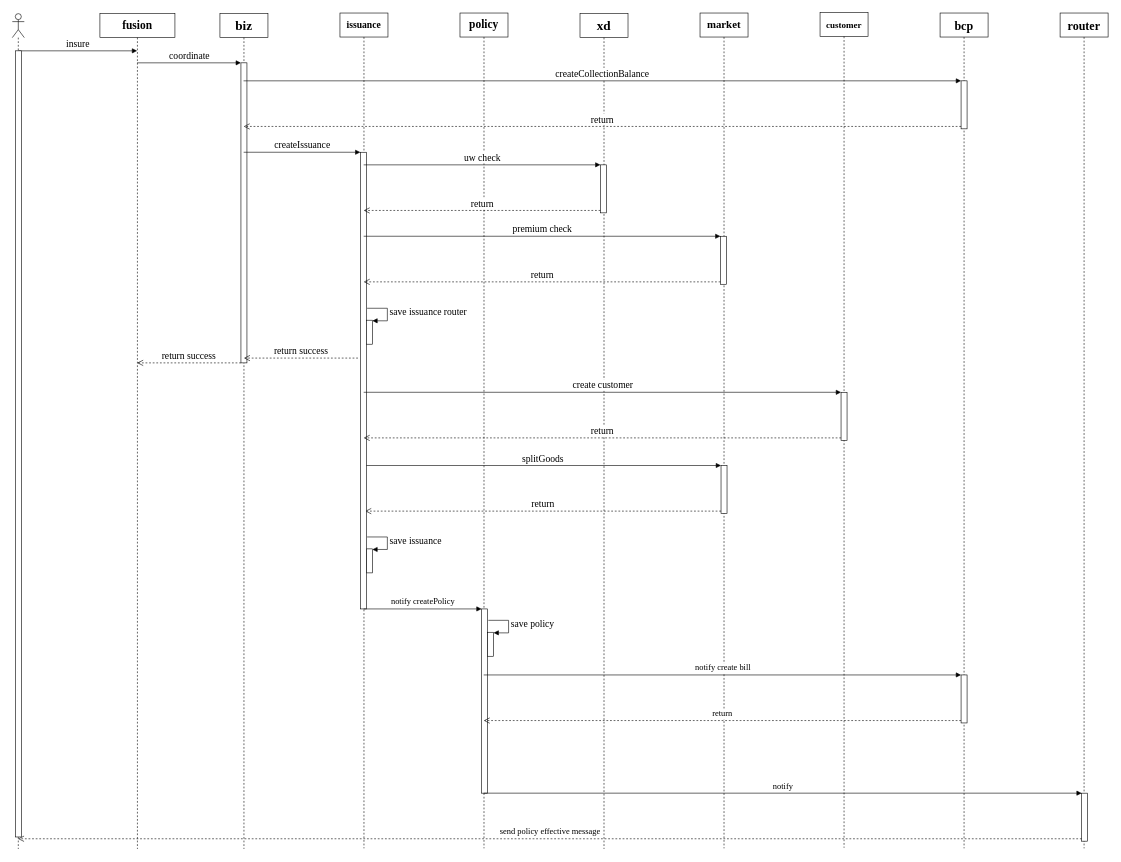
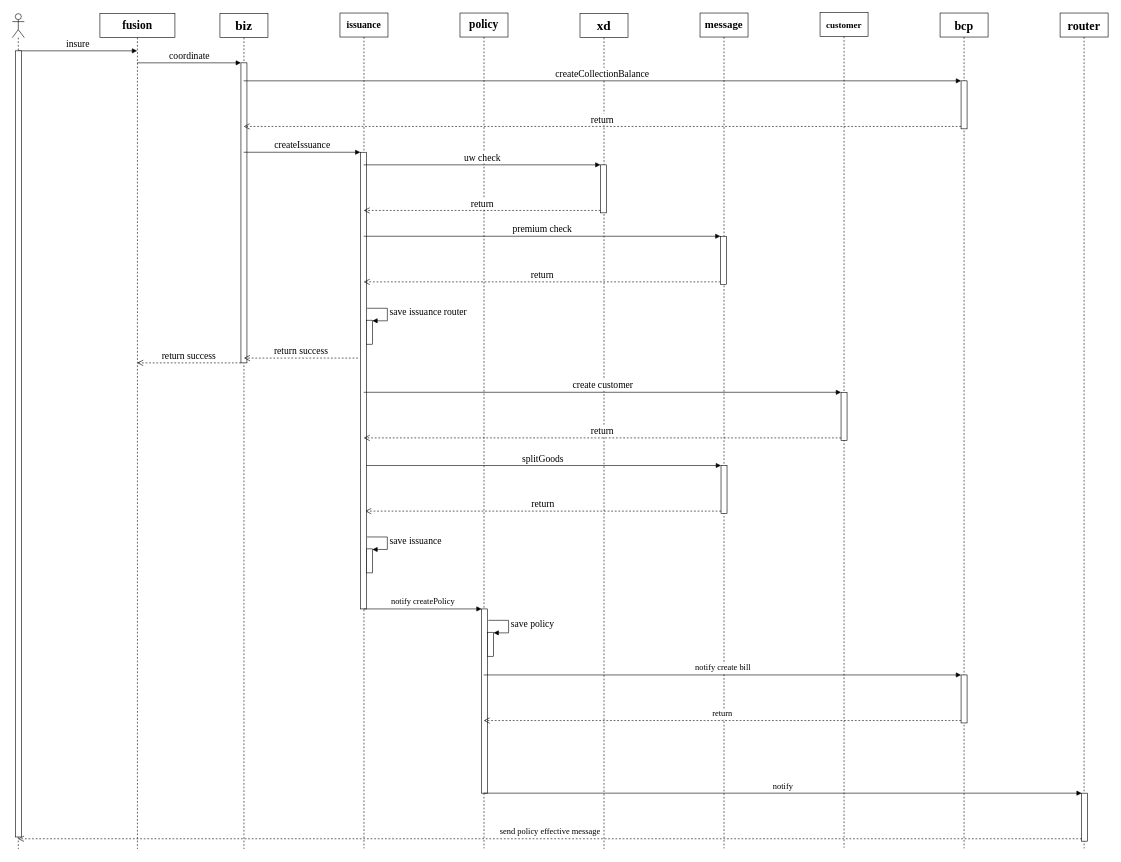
node "market": label "market" -> "message"
